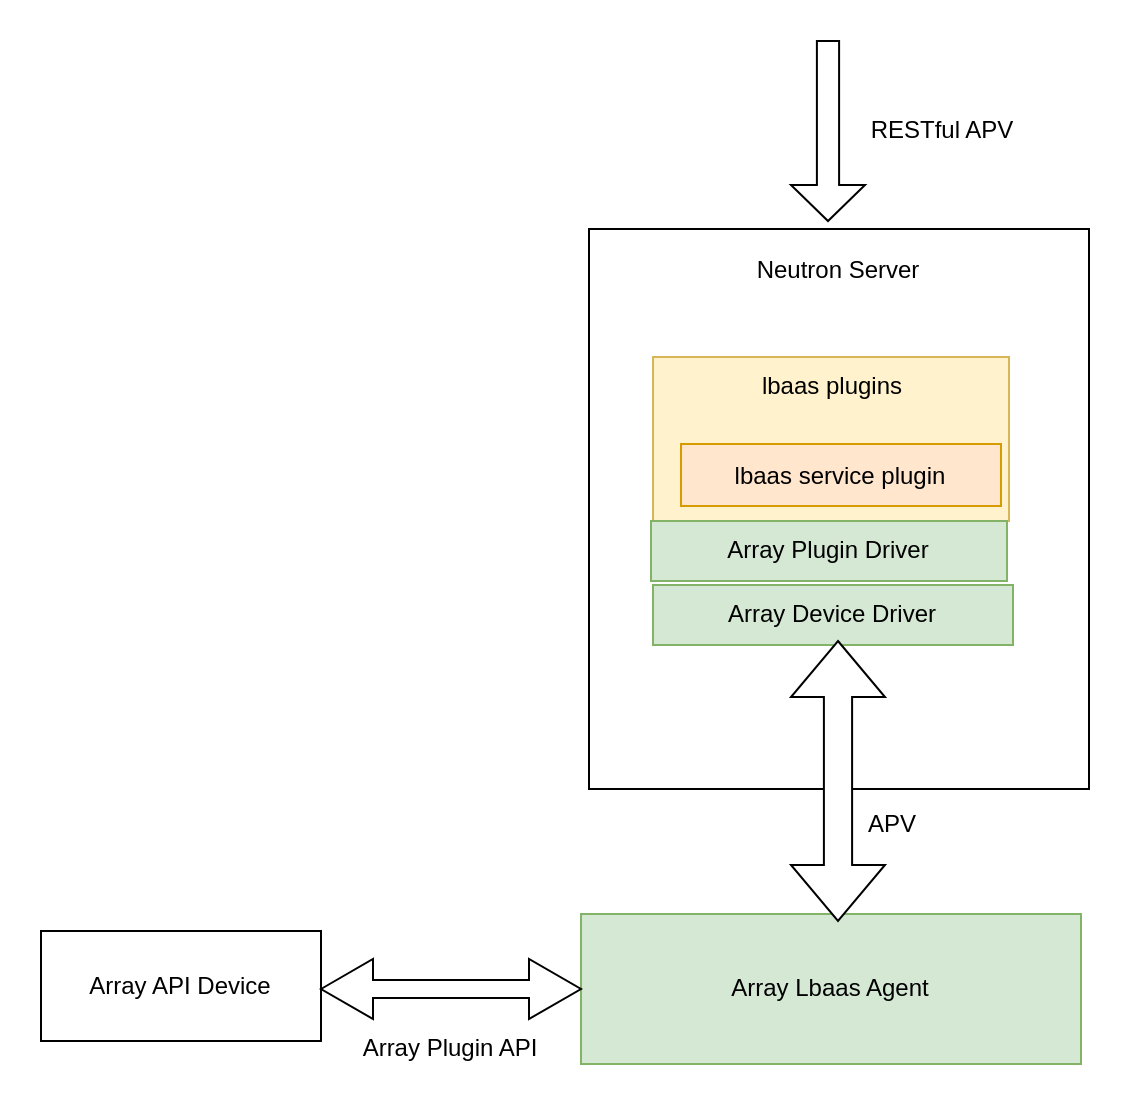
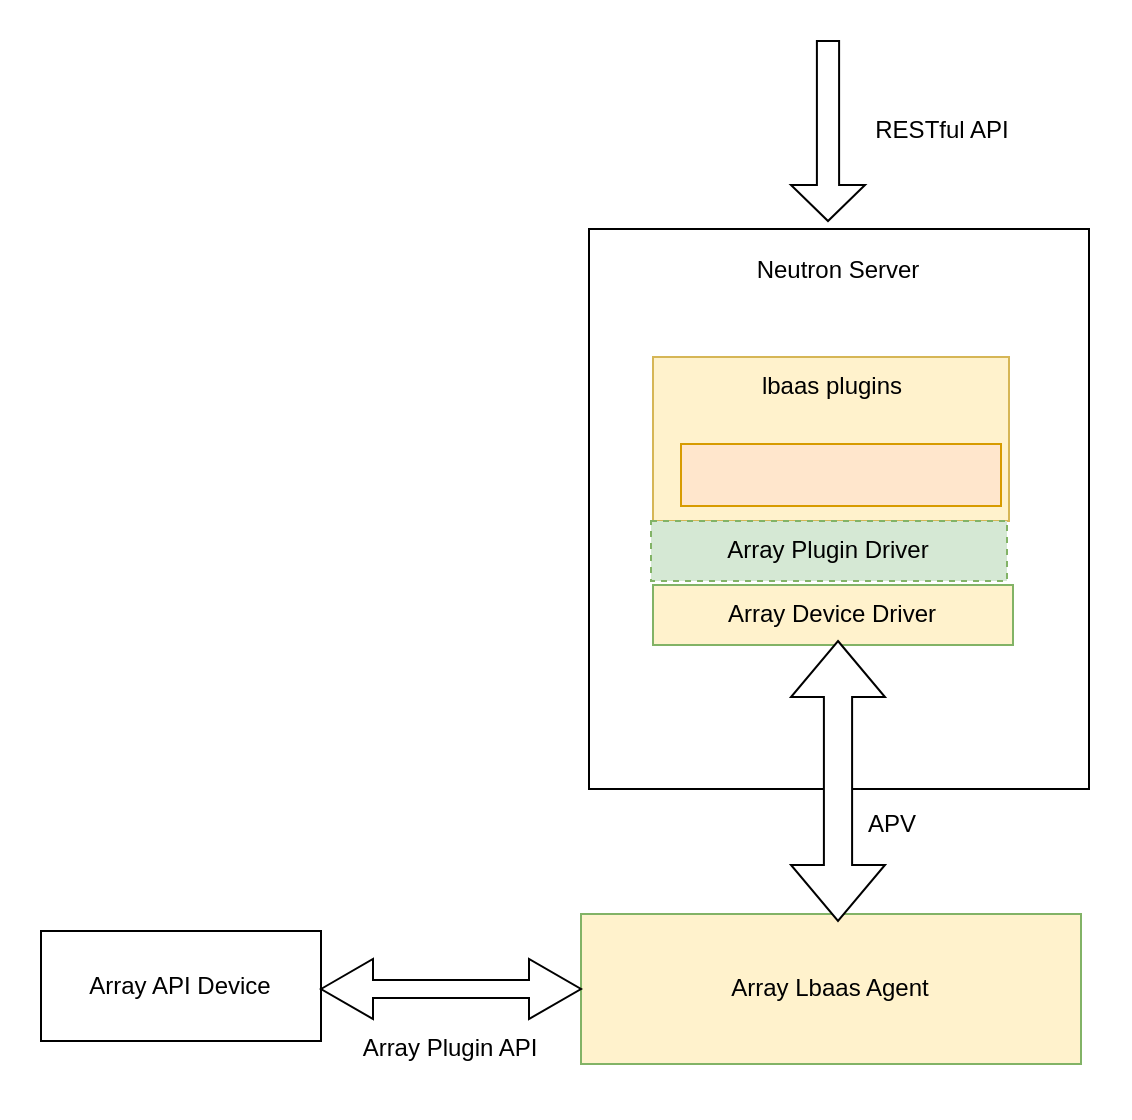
node "RESTful APV": label "RESTful APV" -> "RESTful API"
node "lbaas service plugin": removed
node "Array Plugin Driver": style solid -> dashed
node "Array Device Driver": fillcolor #d5e8d4 -> #fff2cc
node "Array Lbaas Agent": fillcolor #d5e8d4 -> #fff2cc
